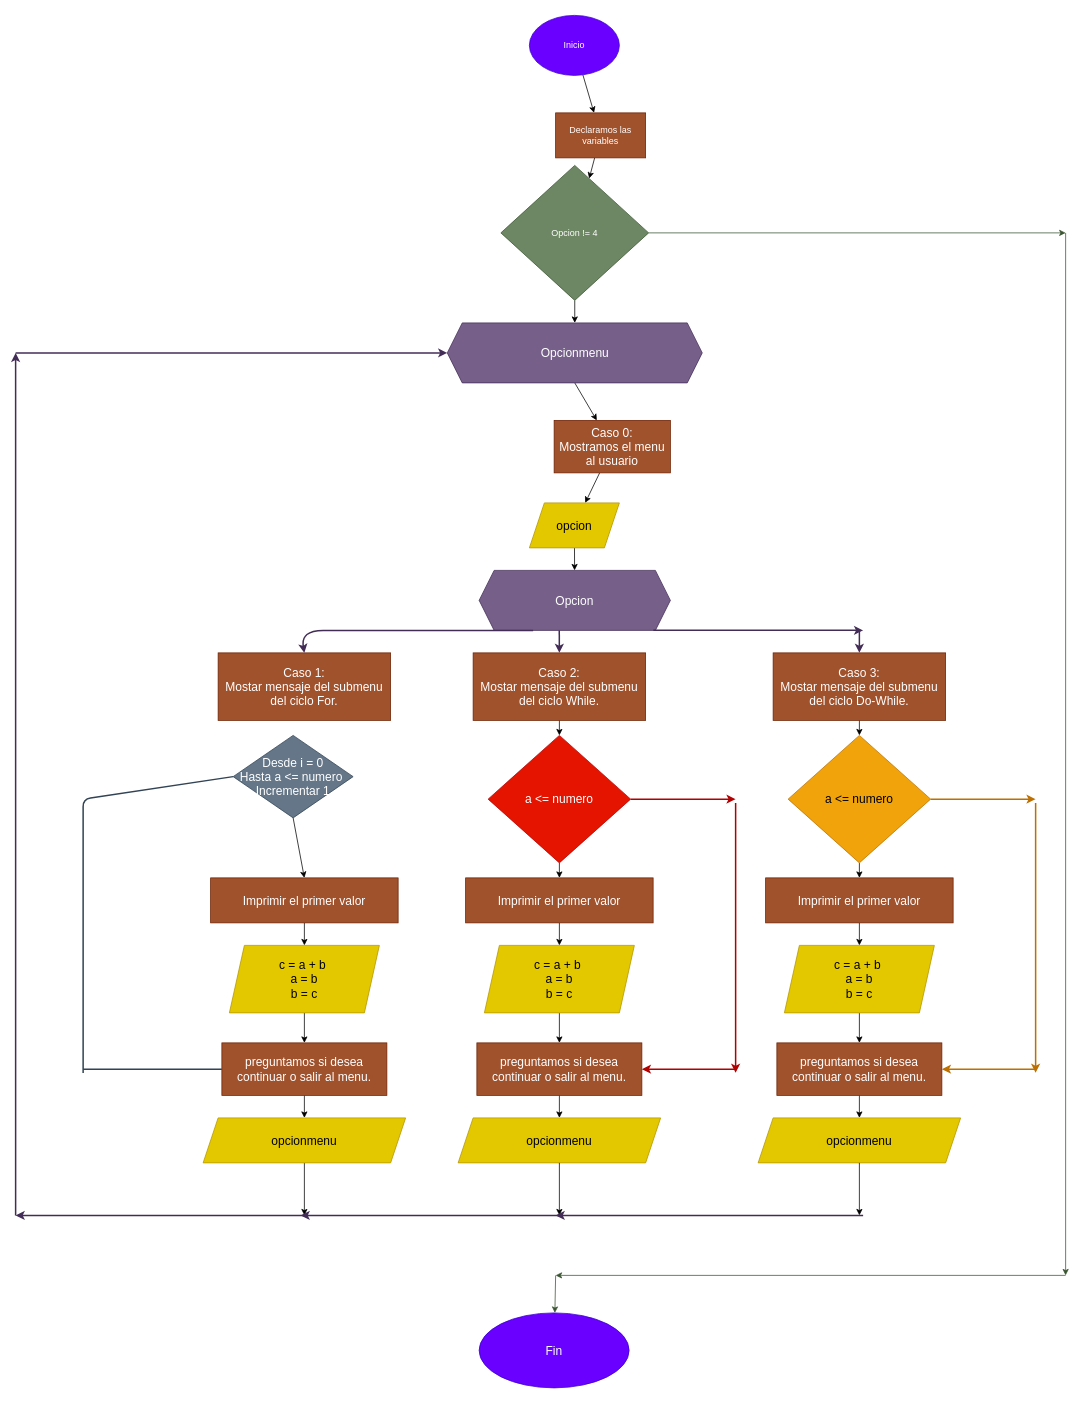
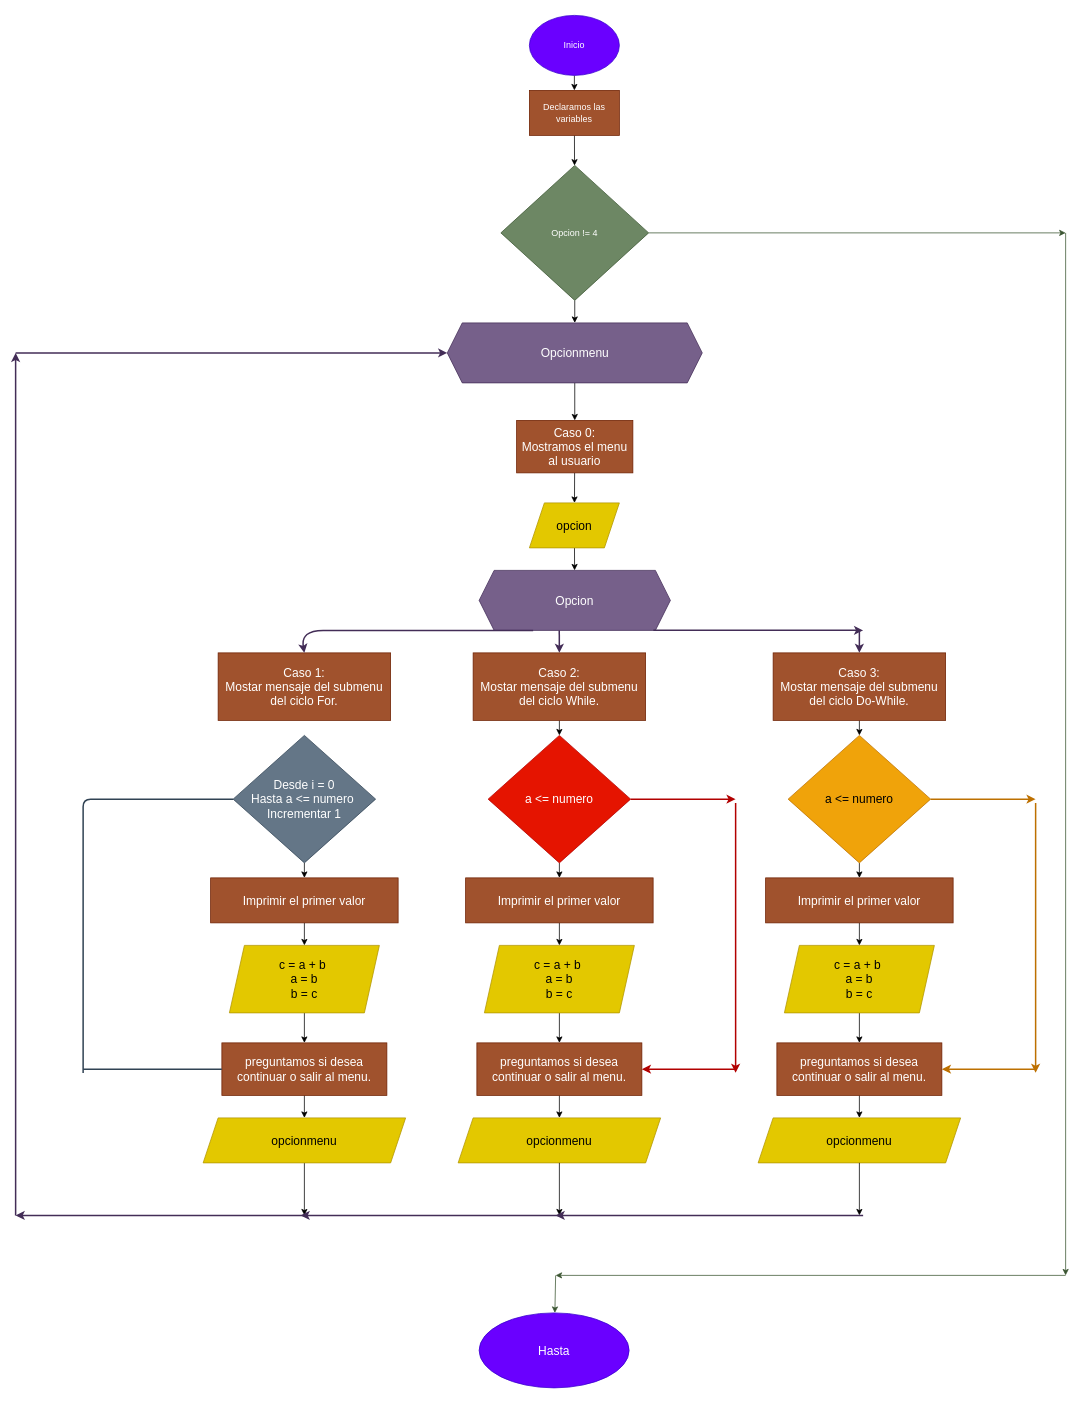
node "Declaramos las variables": moved (600, 135) -> (574, 113)
node "Caso 0: Mostramos el menu al usuario": moved (612, 447) -> (575, 447)
node "Desde i = 0 Hasta a <= numero Incrementar 1": size 120x83 -> 143x128
node "Fin": label "Fin" -> "Hasta"
